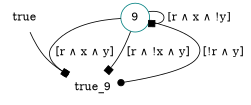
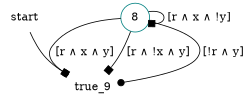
node "true": label "true" -> "start"
node "9": label "9" -> "8"
